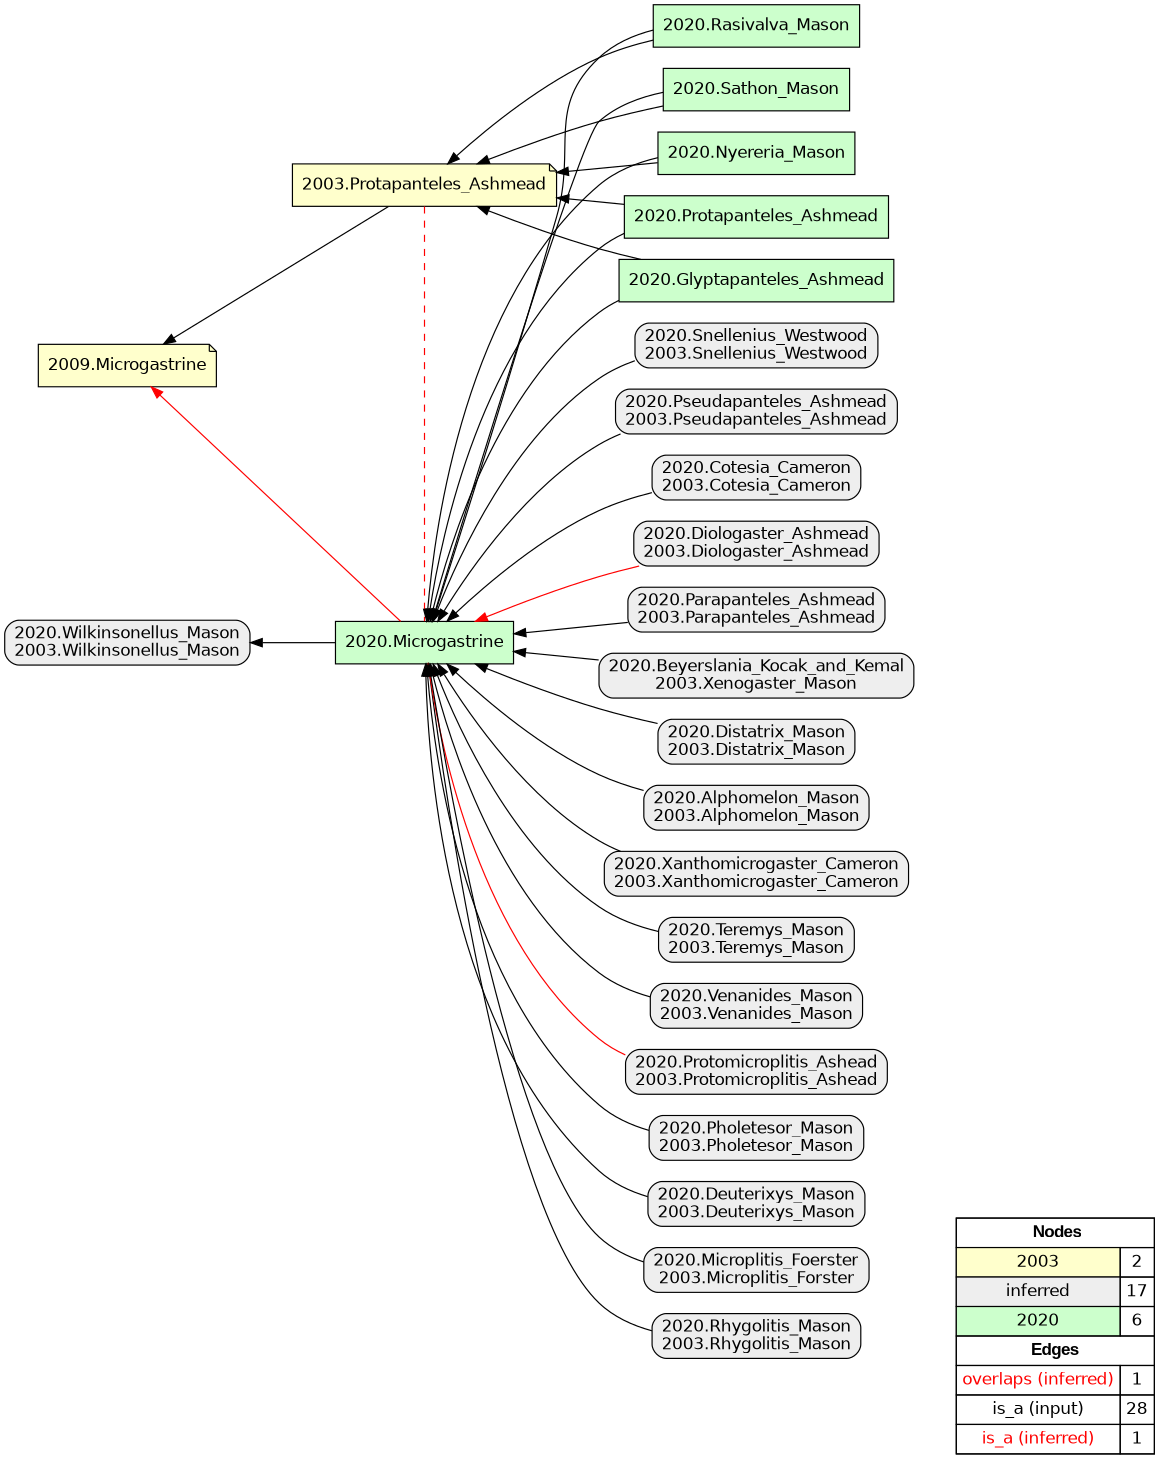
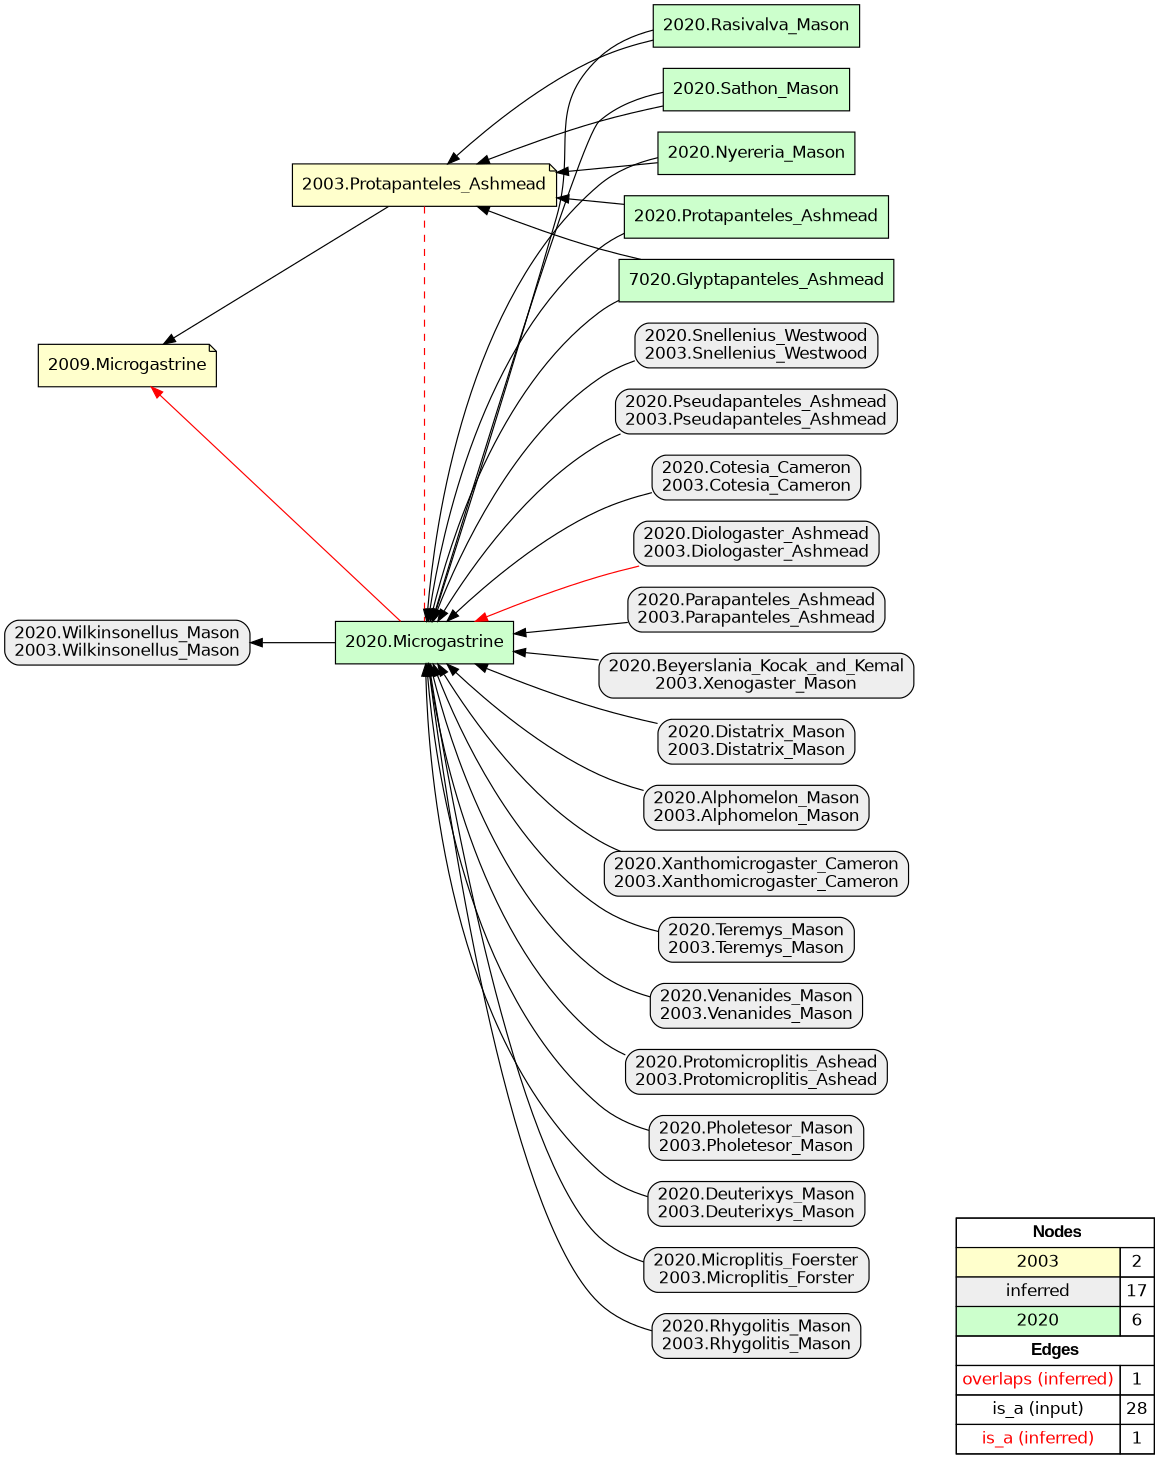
node "2020.Glyptapanteles_Ashmead": label "2020.Glyptapanteles_Ashmead" -> "7020.Glyptapanteles_Ashmead"
edge "2020.Protomicroplitis_Ashead 2003.Protomicroplitis_Ashead" -> "2020.Microgastrine": color #ff0000 -> #000000
